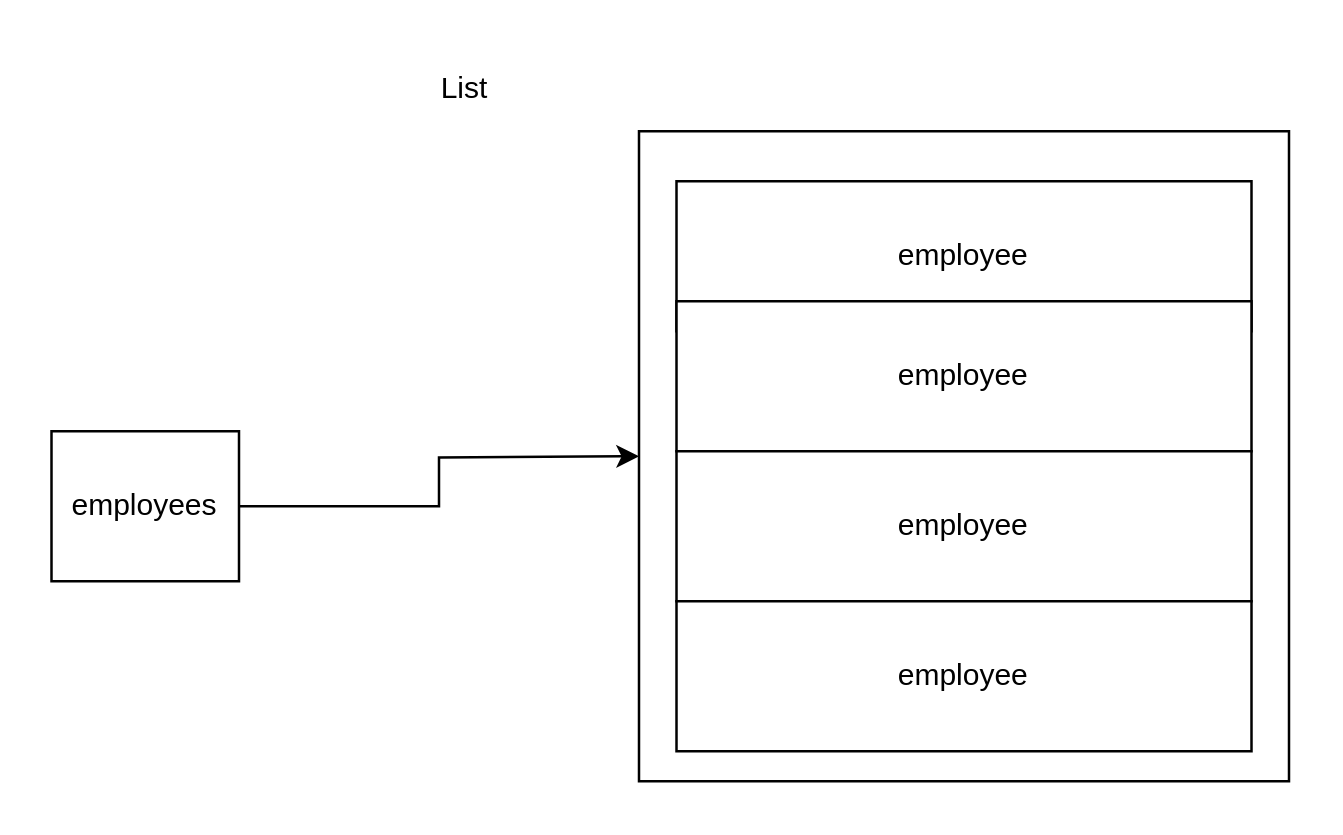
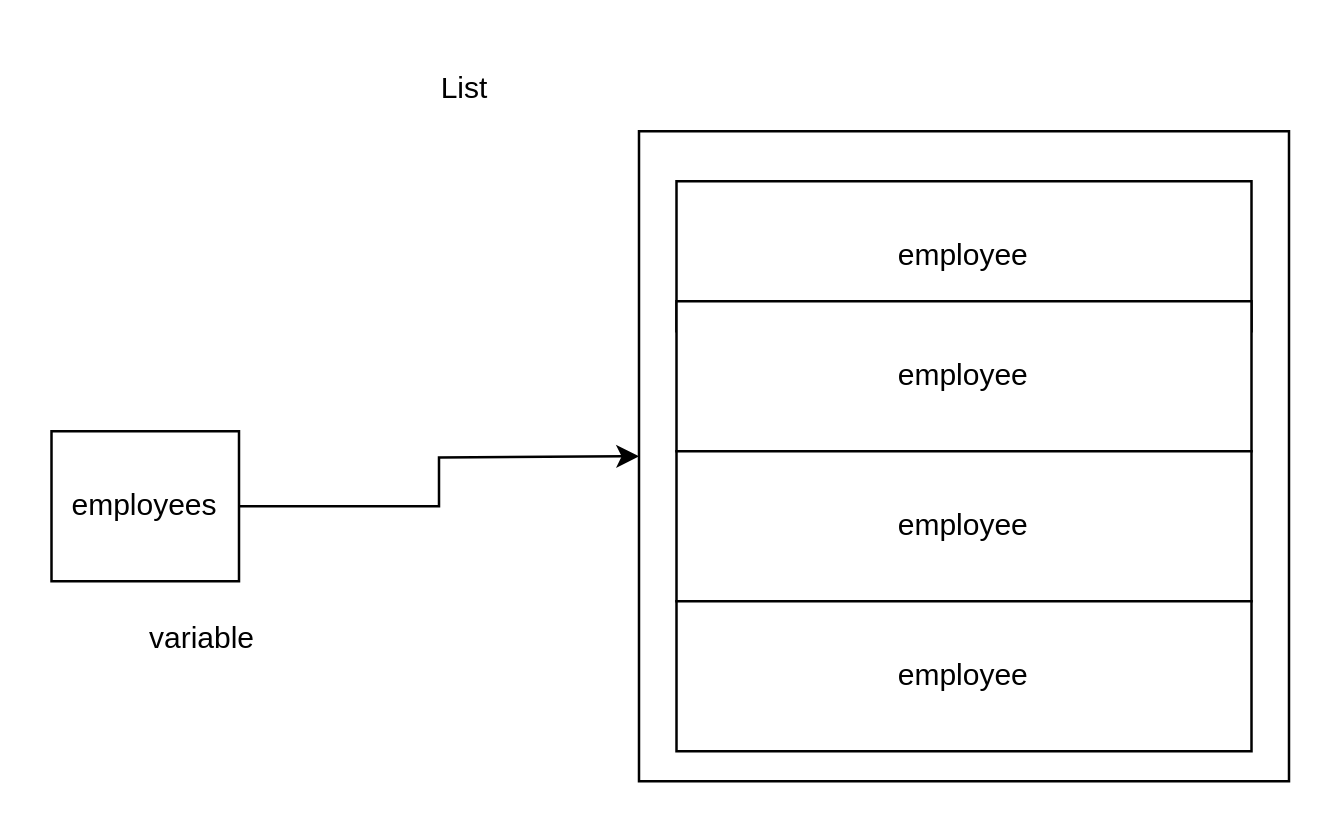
node "variable": added
